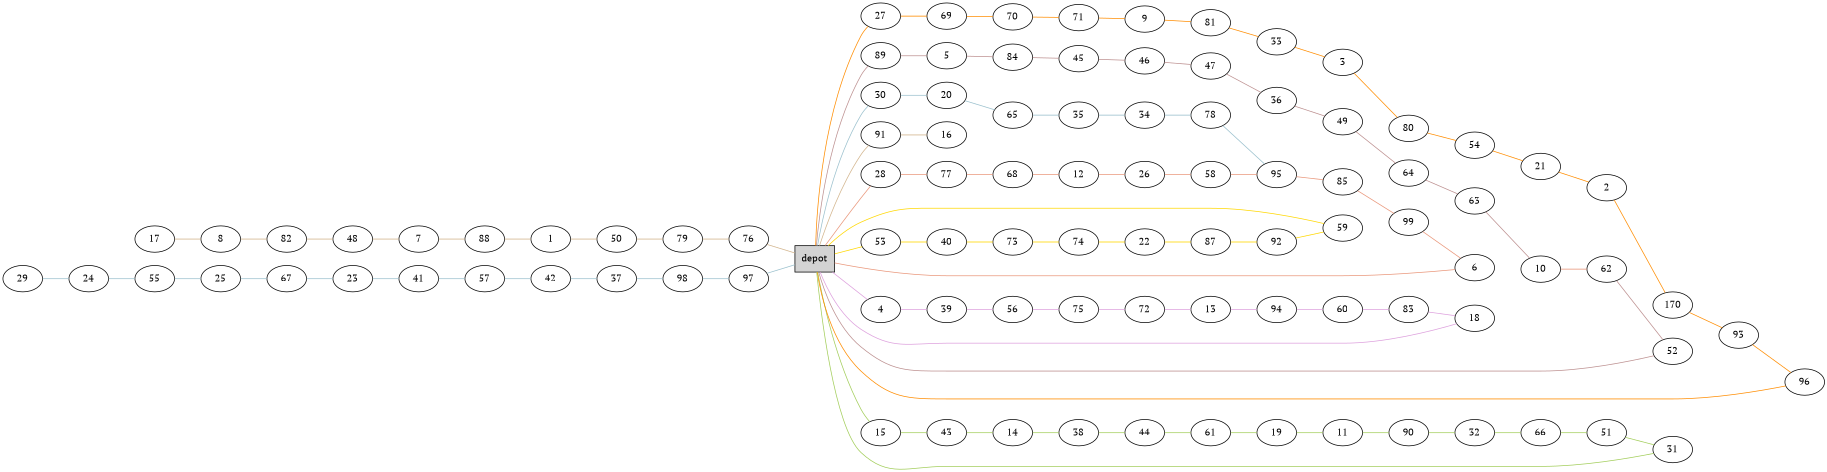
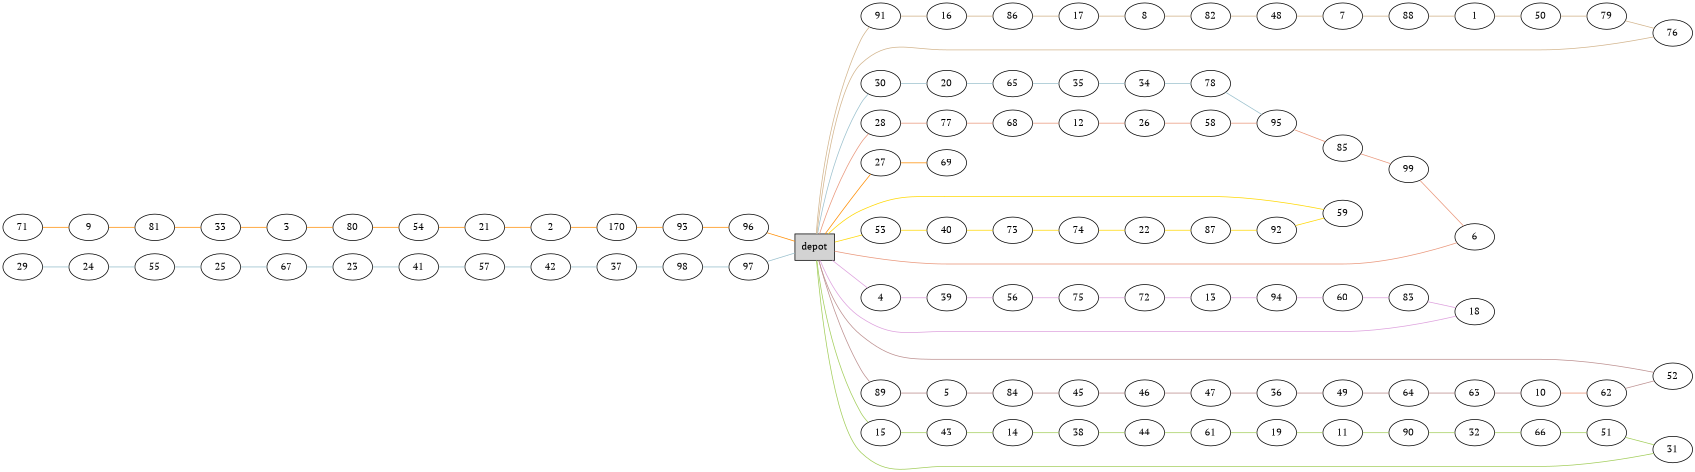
node "86": added
node "70": removed
